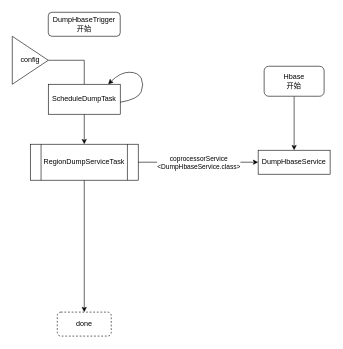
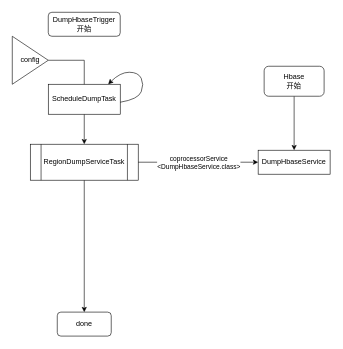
node "done": style dashed -> solid
